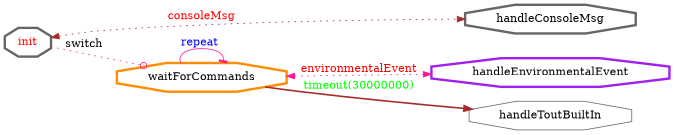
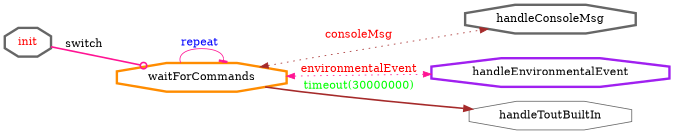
edge "handleConsoleMsg" -- "init": now "handleConsoleMsg" -- "waitForCommands"
edge "init" -> "waitForCommands": style dotted -> bold
